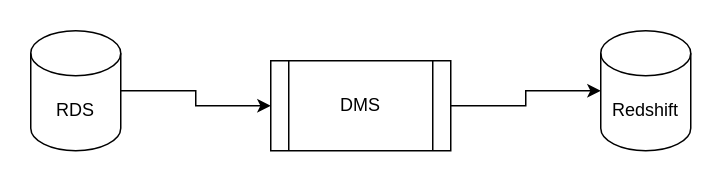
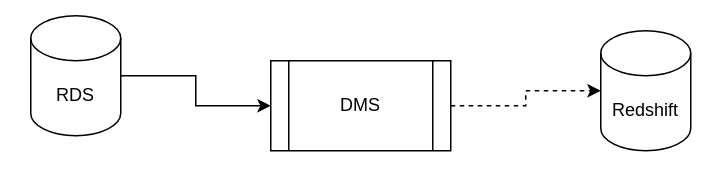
node "RDS": moved (76, 91) -> (76, 76)
edge "DMS" -> "Redshift": style solid -> dashed
